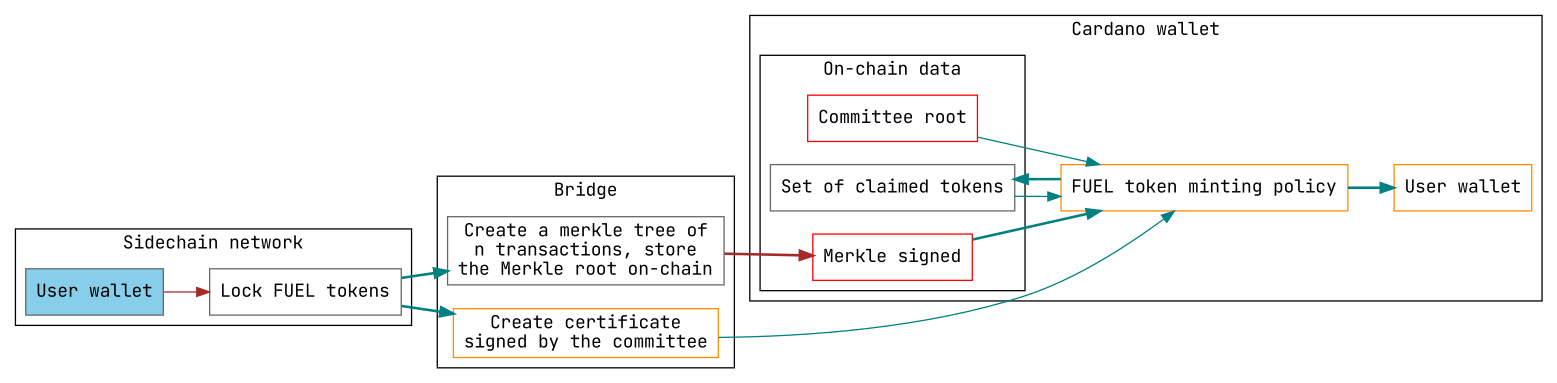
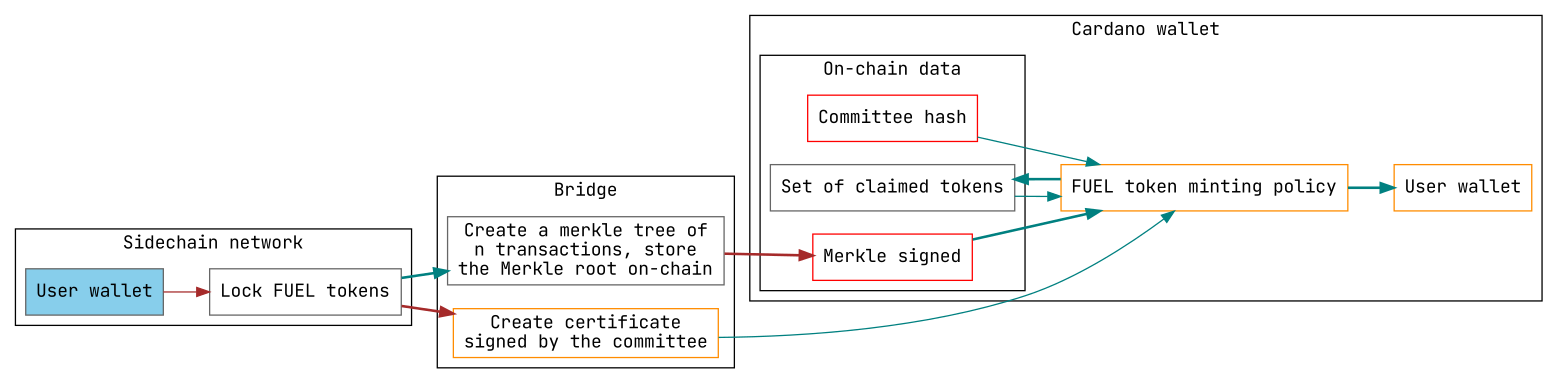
node "Committee root": label "Committee root" -> "Committee hash"
edge "Lock FUEL tokens" -> "Create certificate signed by the committee": color teal -> brown
